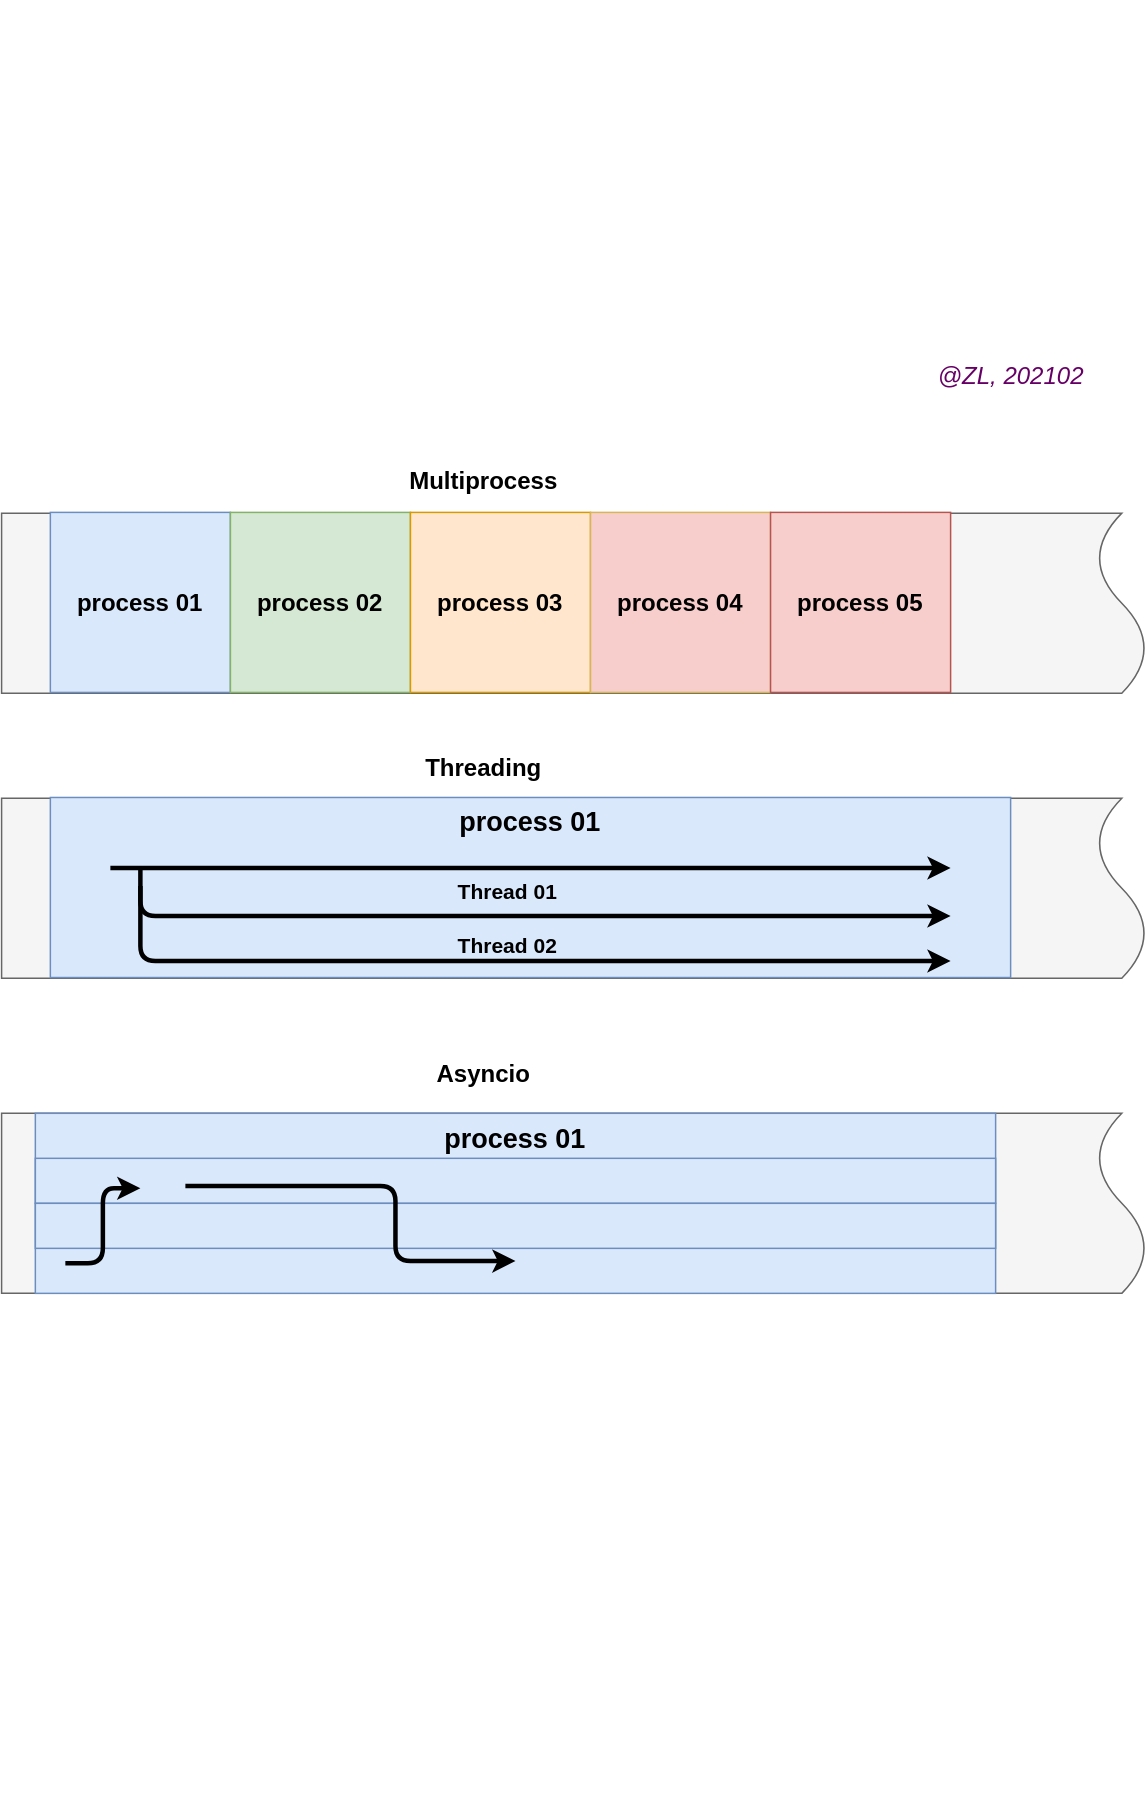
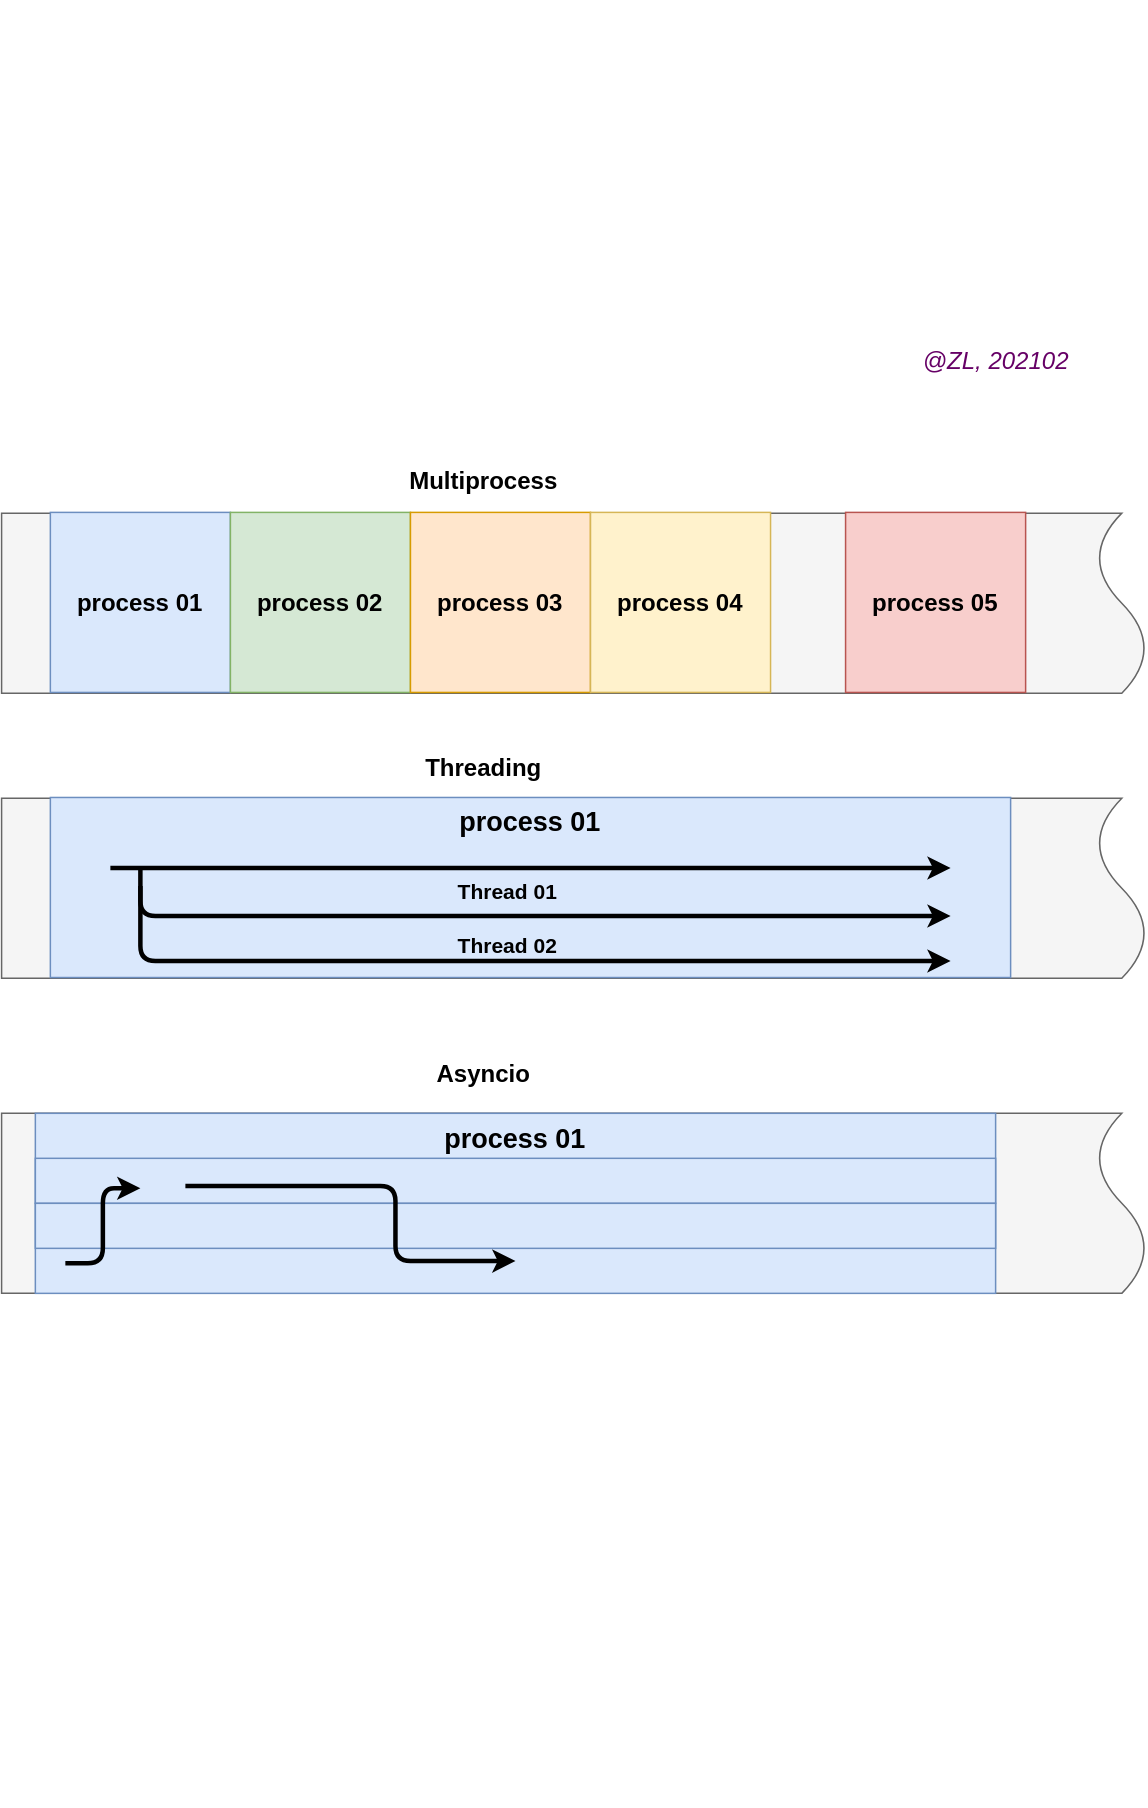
node "@ZL, 202102": moved (1010, 376) -> (995, 361)
node "process 04": fillcolor #f8cecc -> #fff2cc
node "process 05": moved (860, 602) -> (935, 602)
